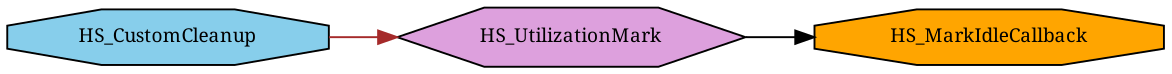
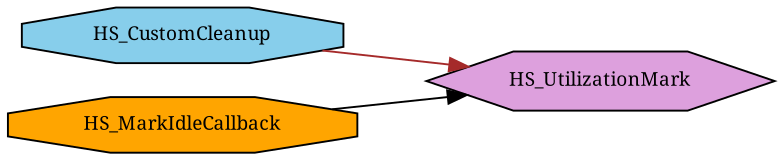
edge "HS_UtilizationMark" -> "HS_MarkIdleCallback": reversed
